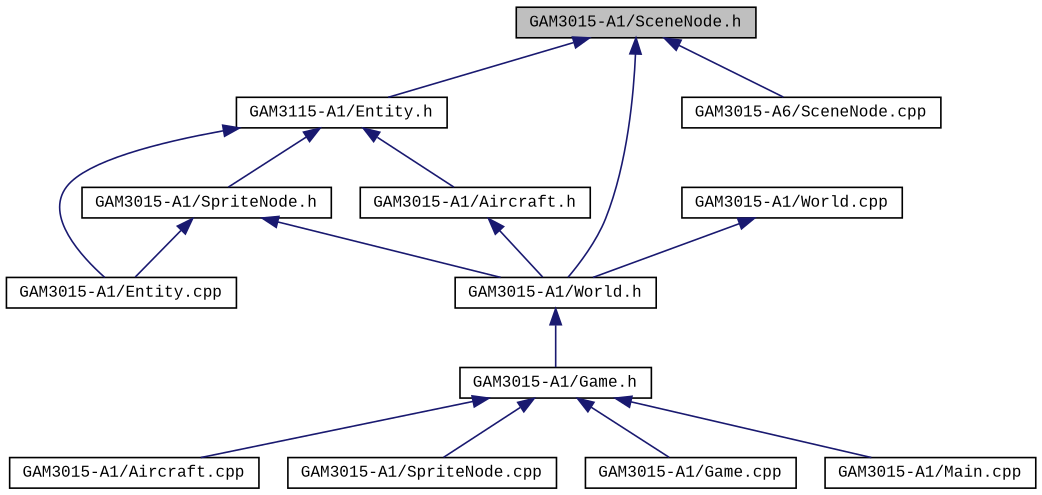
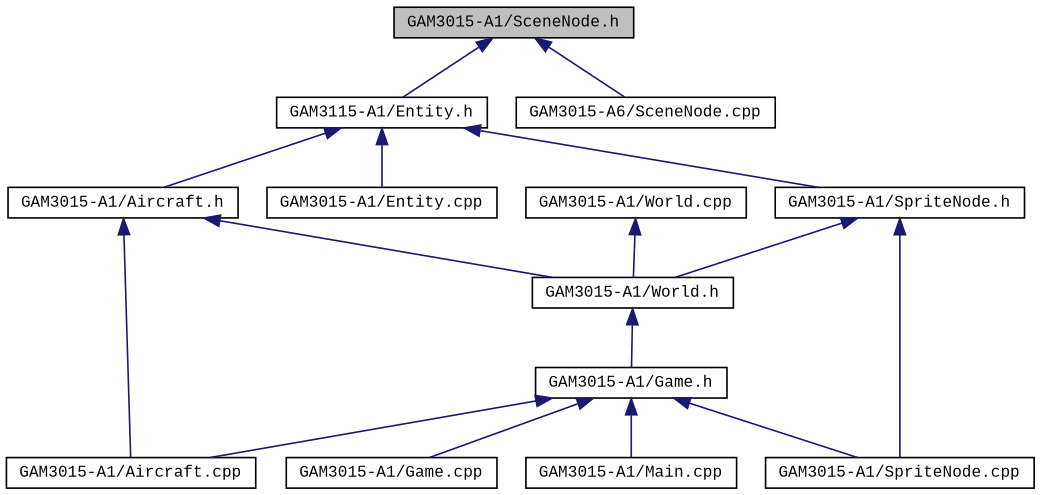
edge "GAM3015-A1/World.h" -> "GAM3015-A1/SceneNode.h": removed
edge "GAM3015-A1/Entity.cpp" -> "GAM3015-A1/SpriteNode.h": now "GAM3015-A1/SpriteNode.cpp" -> "GAM3015-A1/SpriteNode.h"
edge "GAM3015-A1/Aircraft.cpp" -> "GAM3015-A1/Aircraft.h": added
